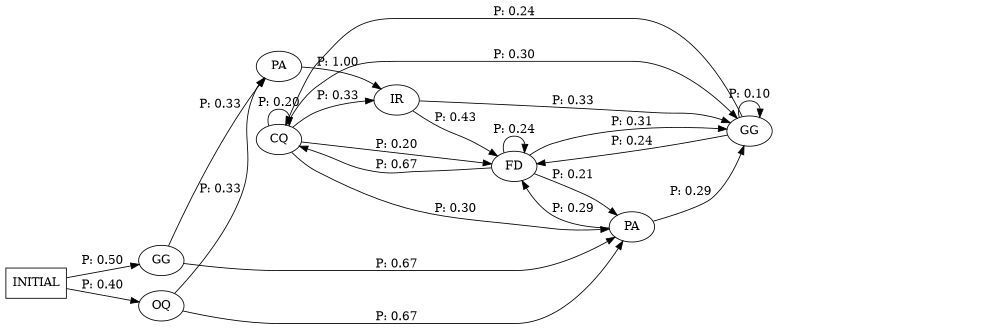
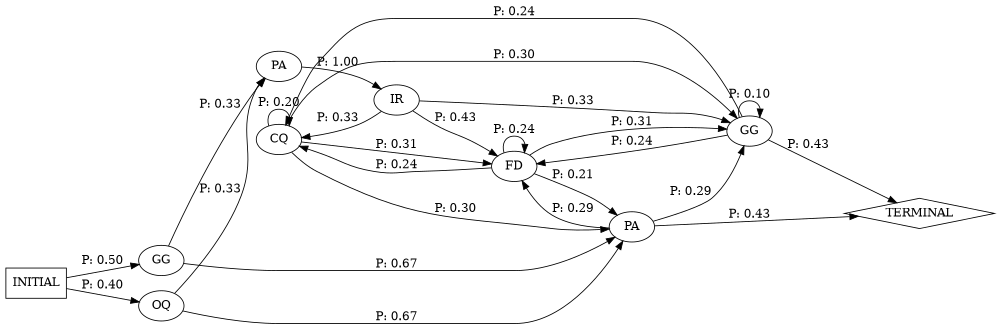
edge "CQ" -> "IR": reversed
edge "CQ" -> "FD": label "P: 0.20" -> "P: 0.31"
edge "FD" -> "CQ": label "P: 0.67" -> "P: 0.24"
node "TERMINAL": added
